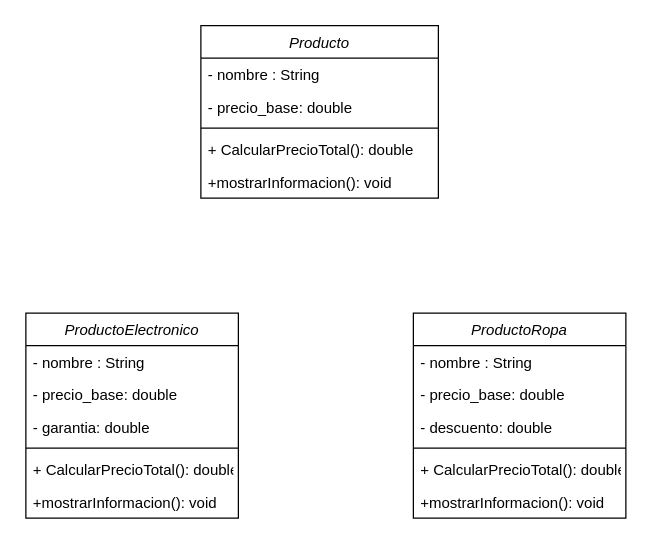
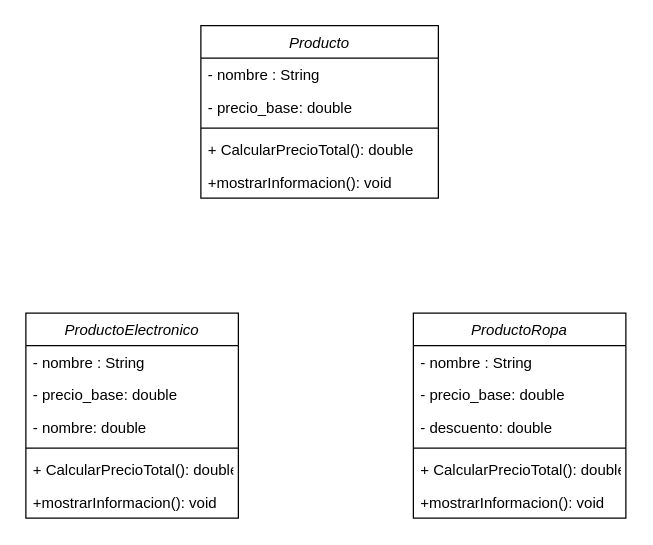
node "- garantia: double": label "- garantia: double" -> "- nombre: double"
